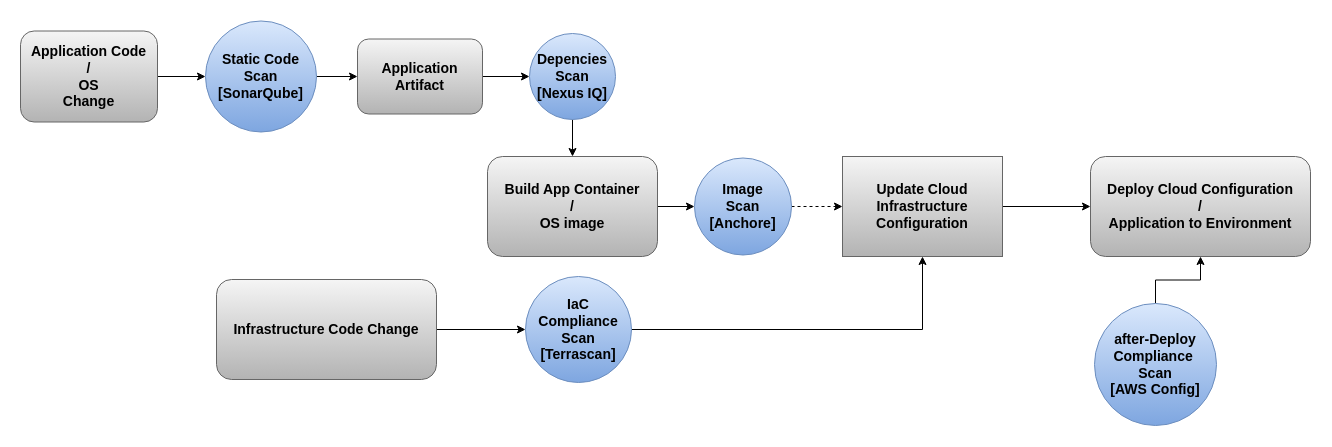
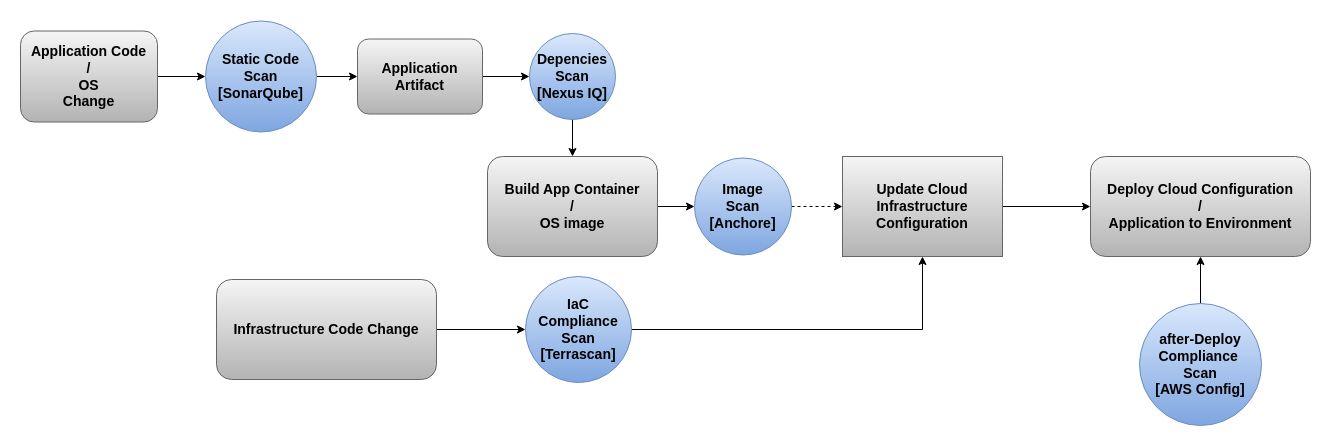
node "after-Deploy Compliance Scan [AWS Config]": moved (1156, 365) -> (1201, 365)
